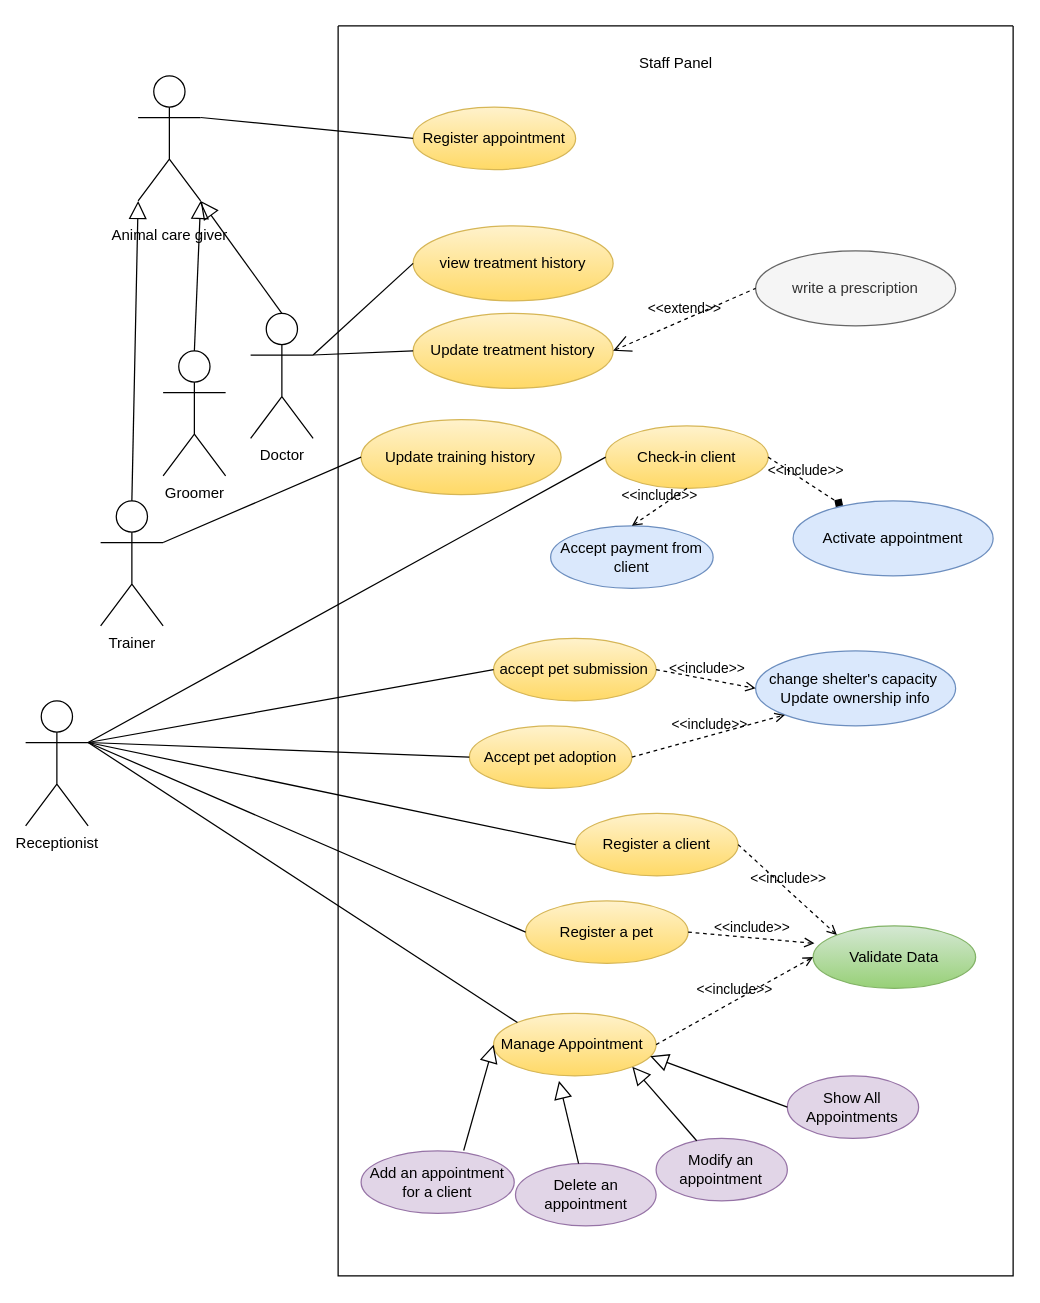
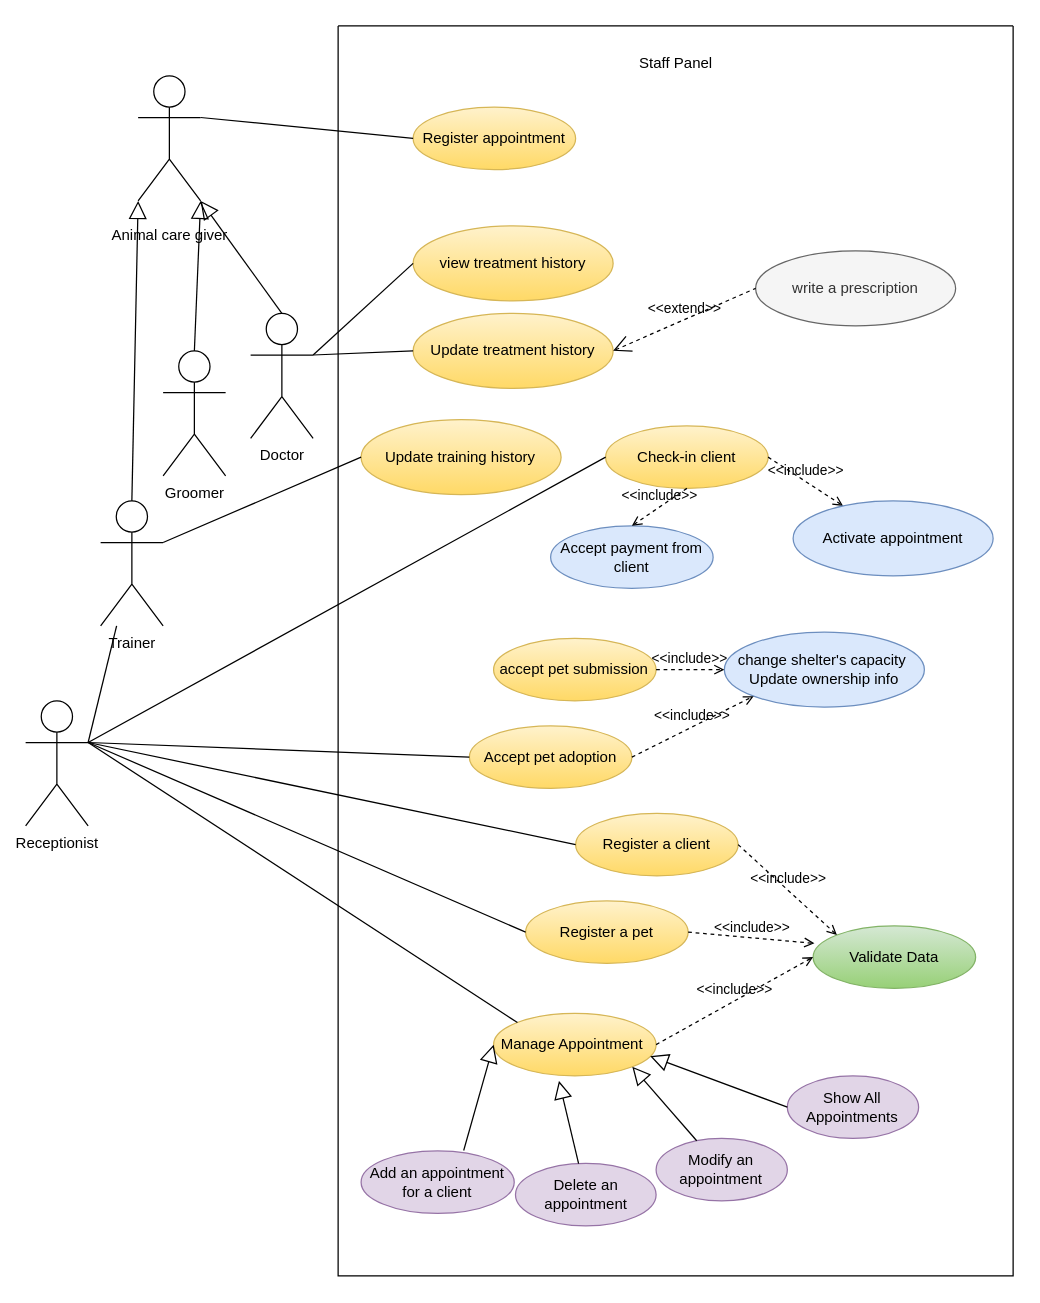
edge "Check-in client" -> "Activate appointment": arrowhead diamond -> open
node "change shelter's capacity Update ownership info": moved (856, 688) -> (824, 669)
edge "accept pet submission" -- "Receptionist": now "Trainer" -- "Receptionist"
